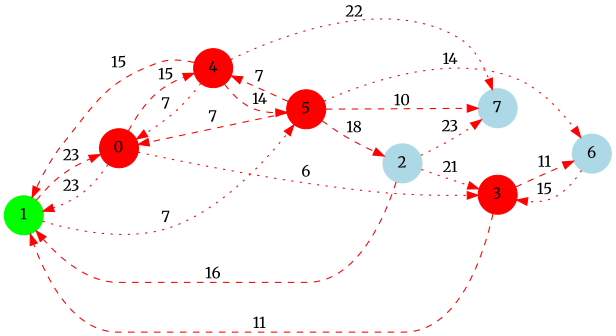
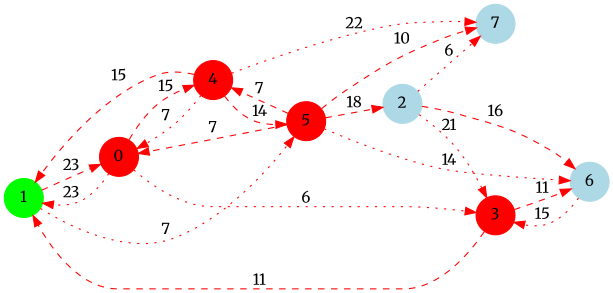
edge "2" -> "7": label "23" -> "6"
edge "2" -> "1": now "2" -> "6"
